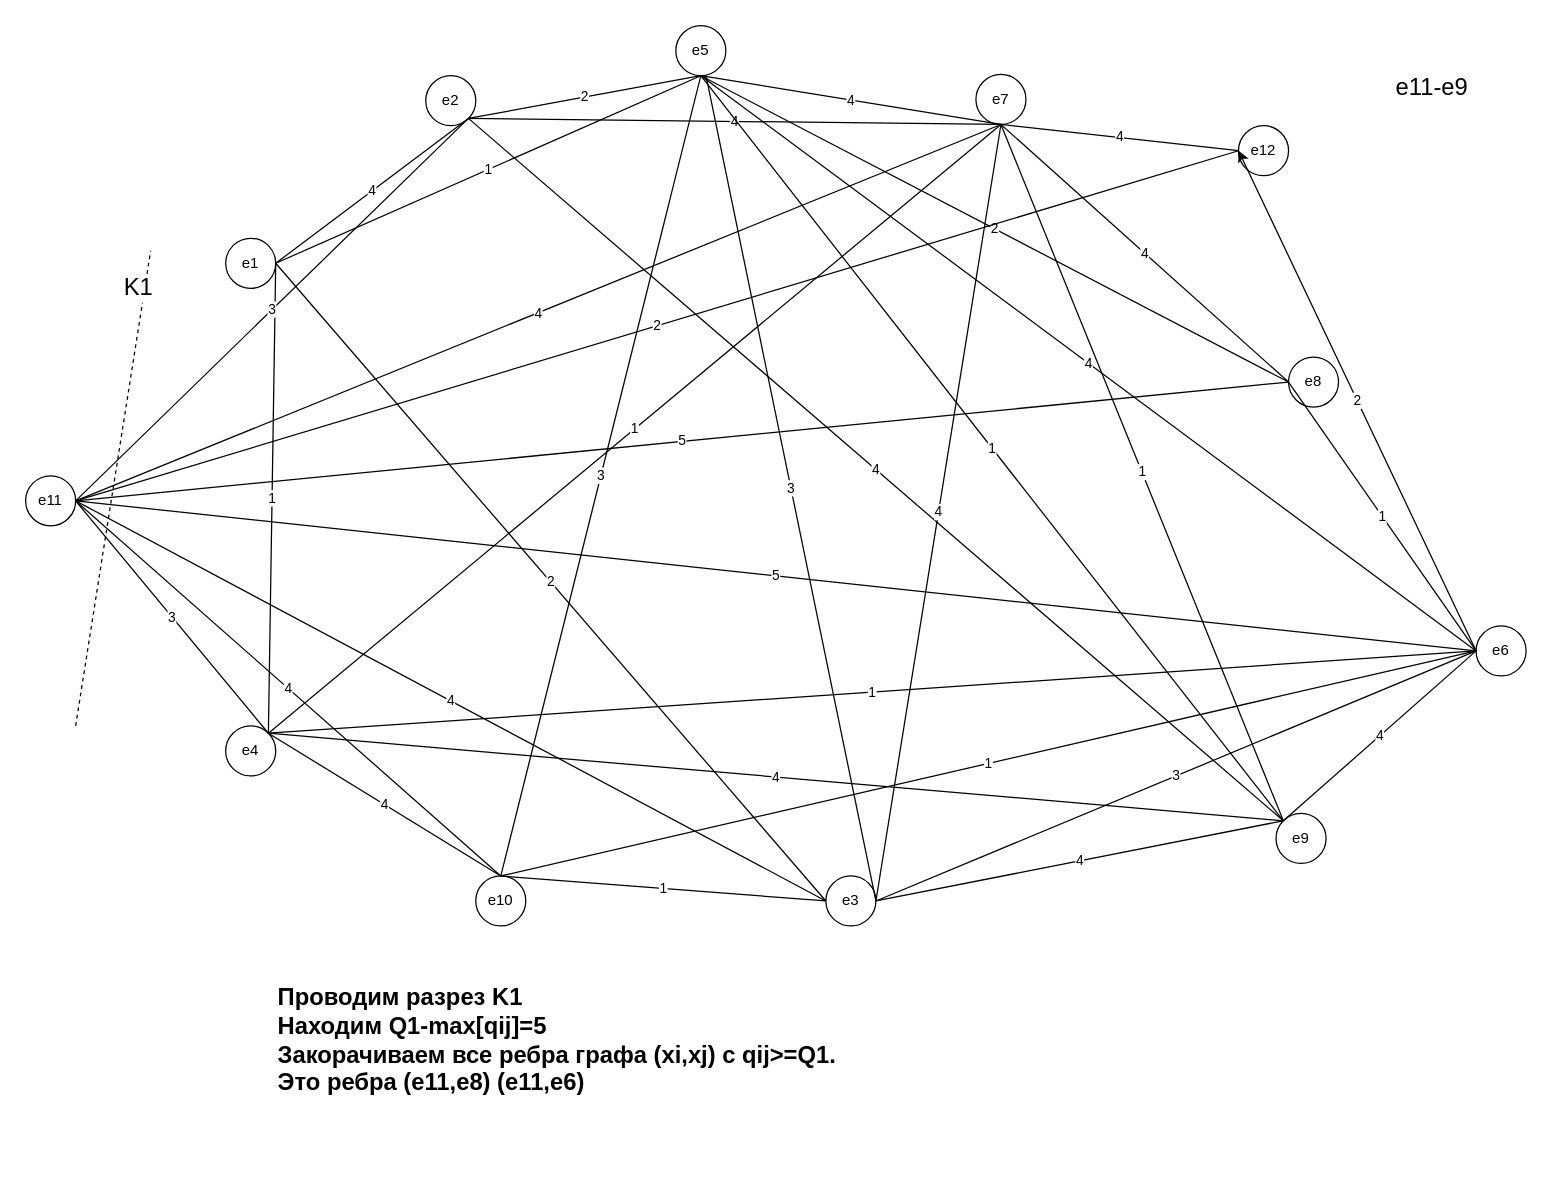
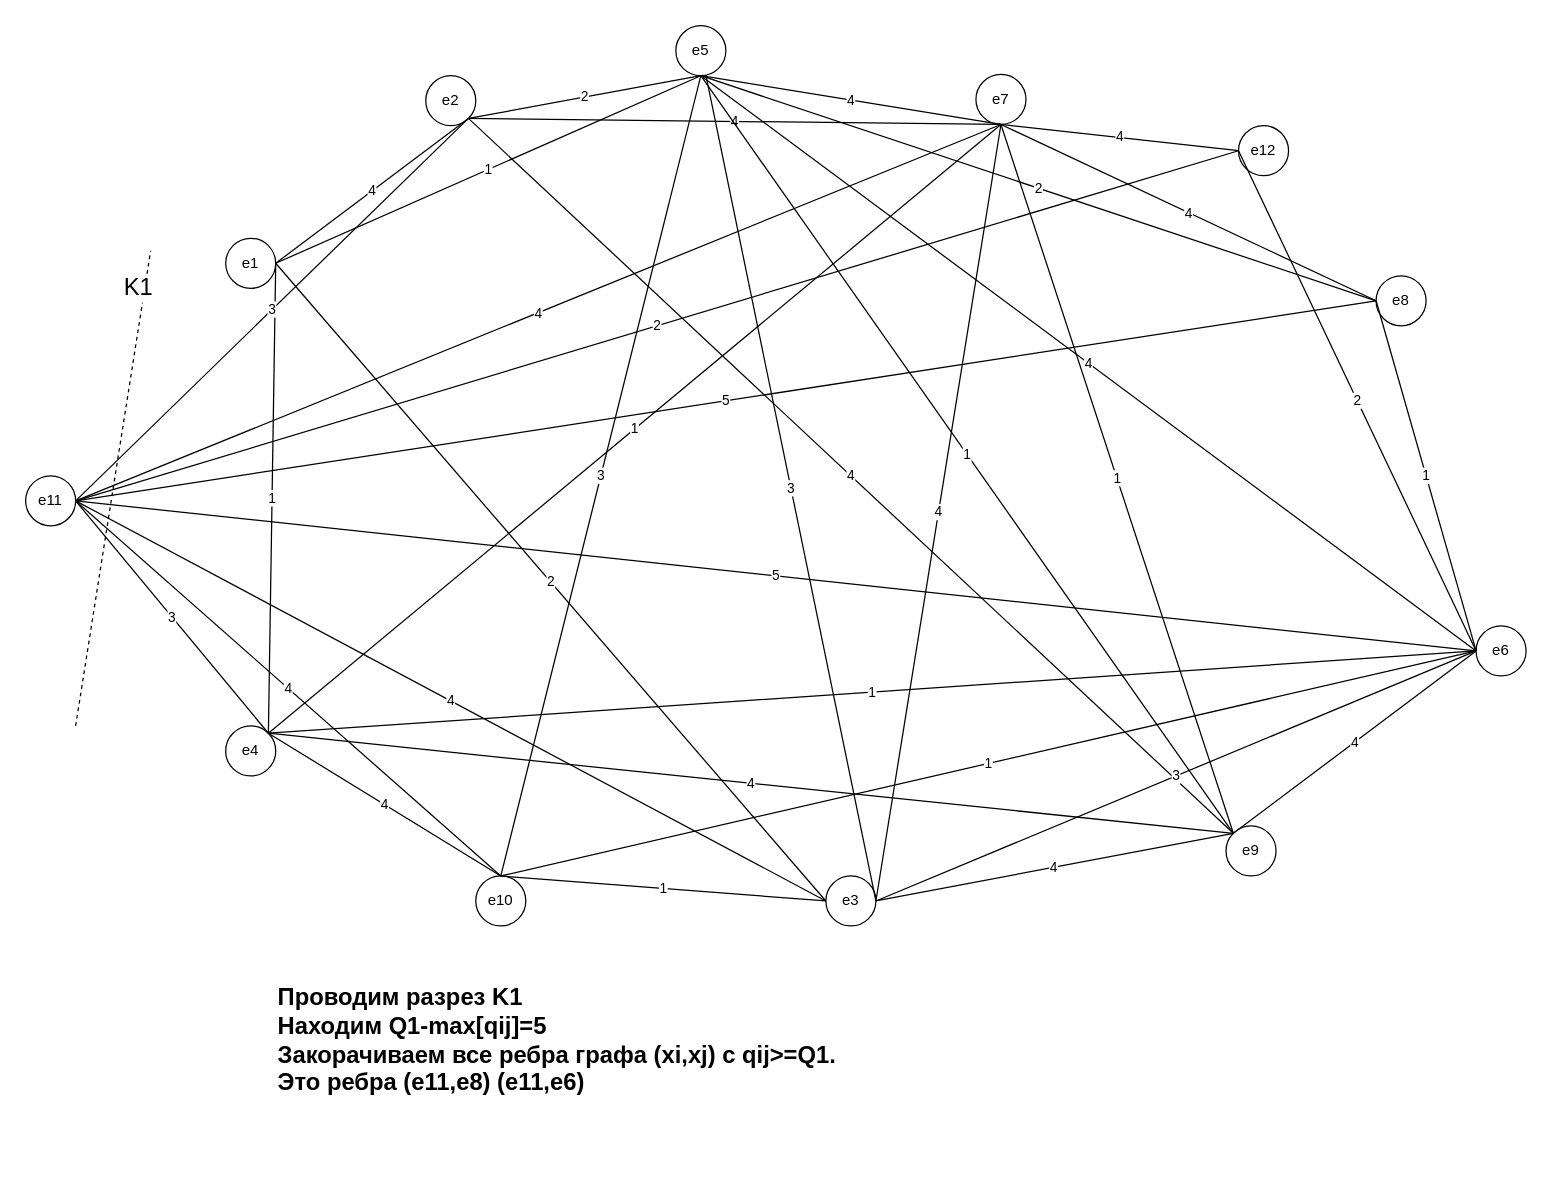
node "e11-e9": removed
edge "e6" -> "e12": arrowhead classic -> none
node "e8": moved (1313, 382) -> (1401, 301)
node "e9": moved (1301, 838) -> (1251, 851)
